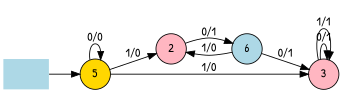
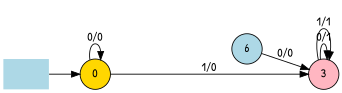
node "2": removed
edge "6" -> "3": label "0/1" -> "0/0"
node "5": label "5" -> "0"
